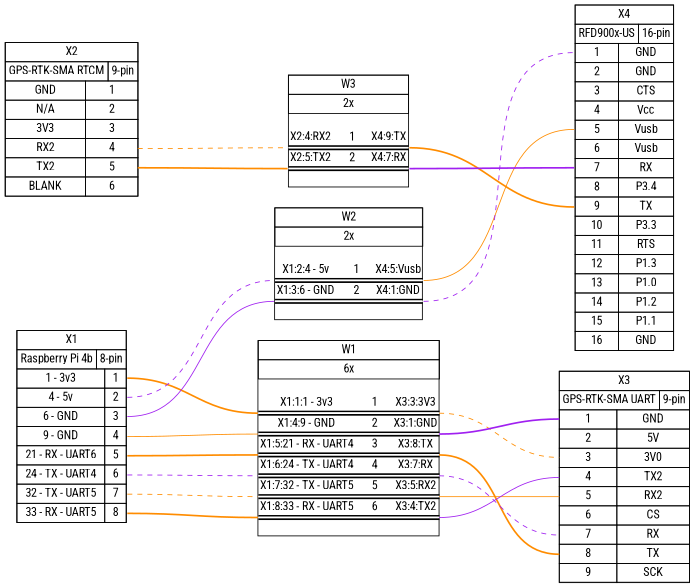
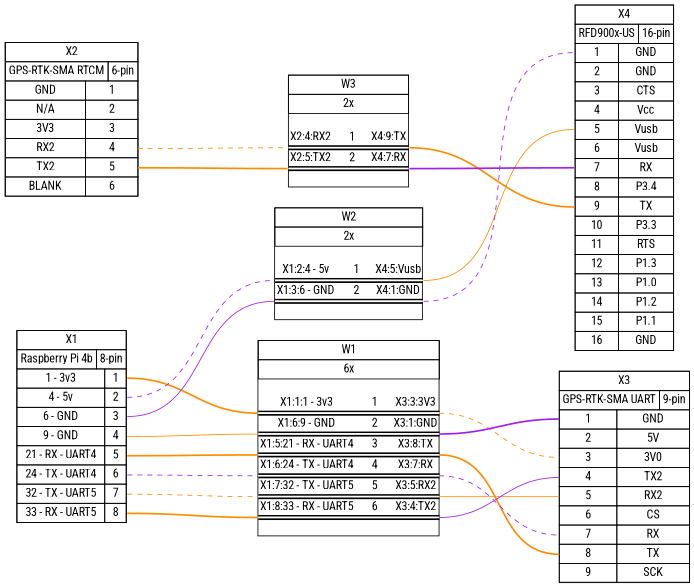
node "X2": text "9-pin" -> "6-pin"
node "W1": text "X1:4:9 - GND" -> "X1:6:9 - GND"
node "X1": text "21 - RX - UART6" -> "21 - RX - UART4"
